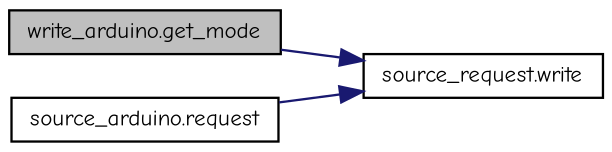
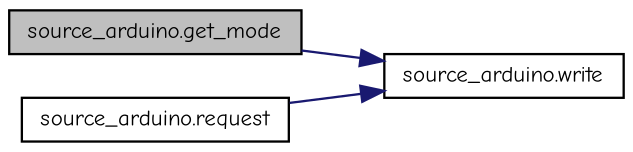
node "write_arduino.get_mode": label "write_arduino.get_mode" -> "source_arduino.get_mode"
node "source_request.write": label "source_request.write" -> "source_arduino.write"
